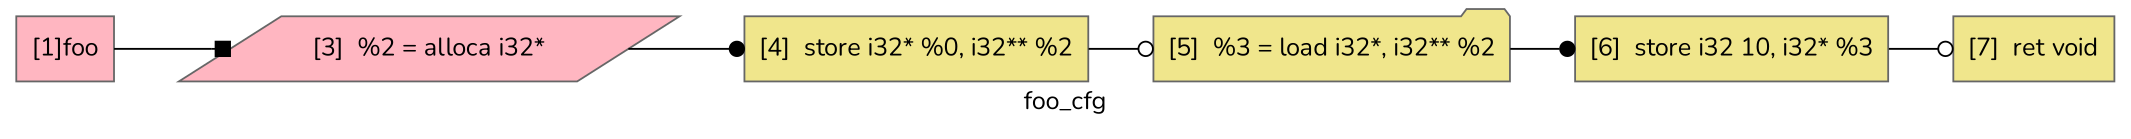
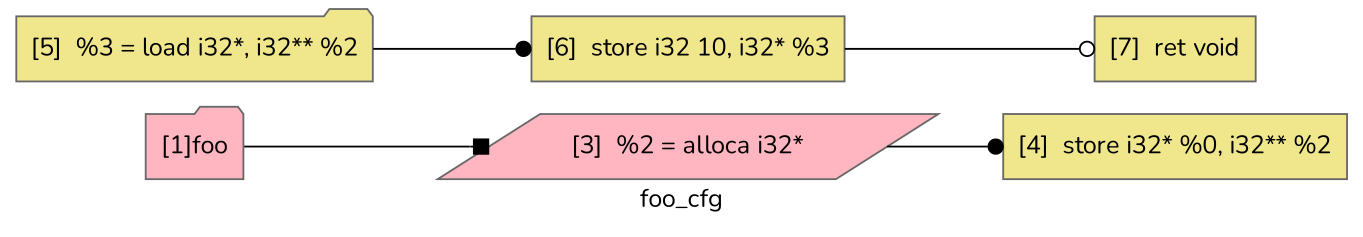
node "[1]foo": shape box -> folder
edge "[4]  store i32* %0, i32** %2" -> "[5]  %3 = load i32*, i32** %2": removed
